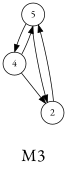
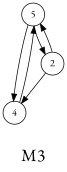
edge "4" -> "2": reversed
